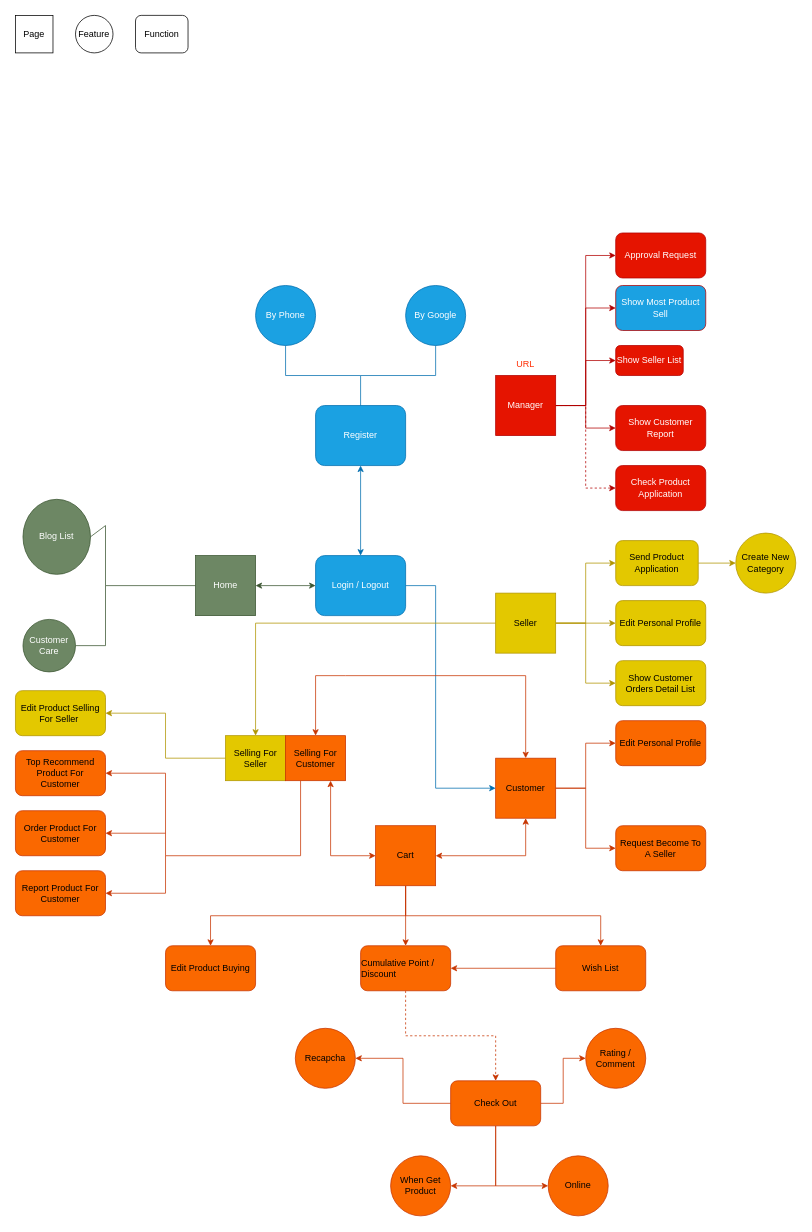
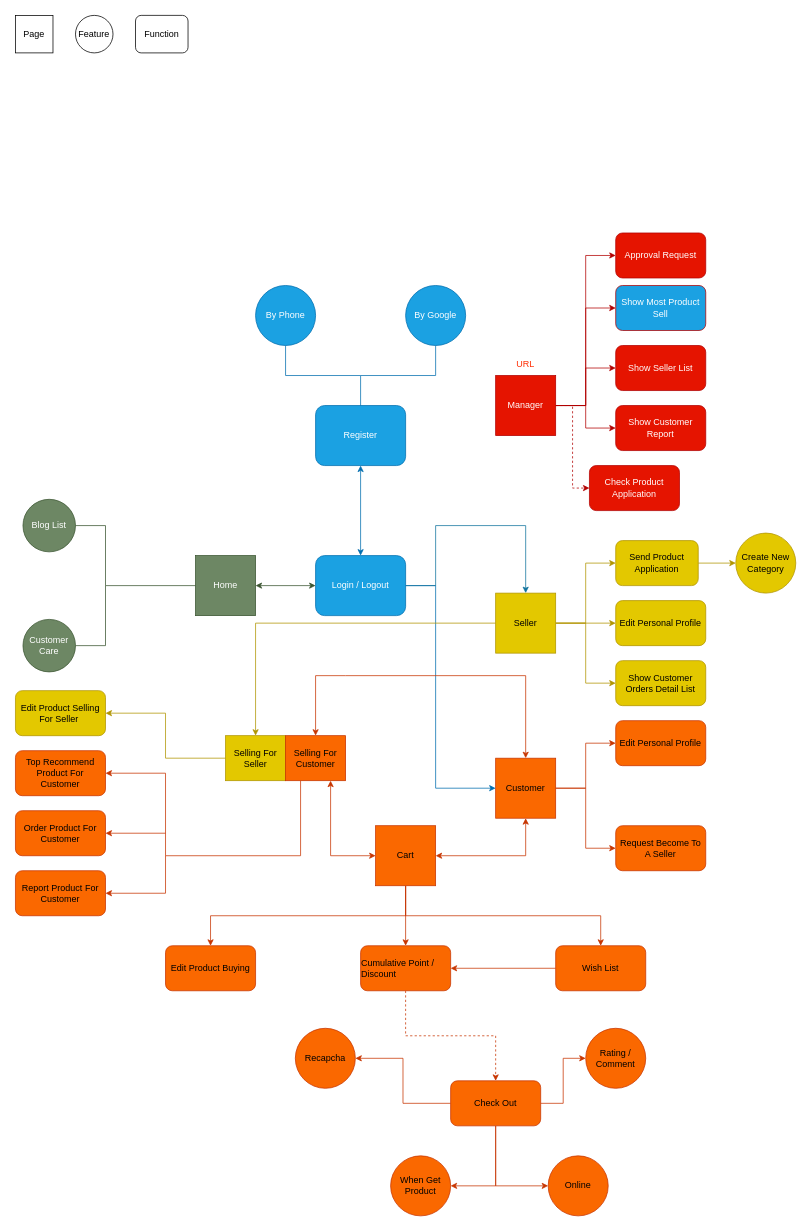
node "Show Seller List": size 68x30 -> 90x45
node "Check Product Application": moved (660, 488) -> (634, 488)
edge "Login / Logout" -> "Seller": added
node "Blog List": size 68x75 -> 53x53
